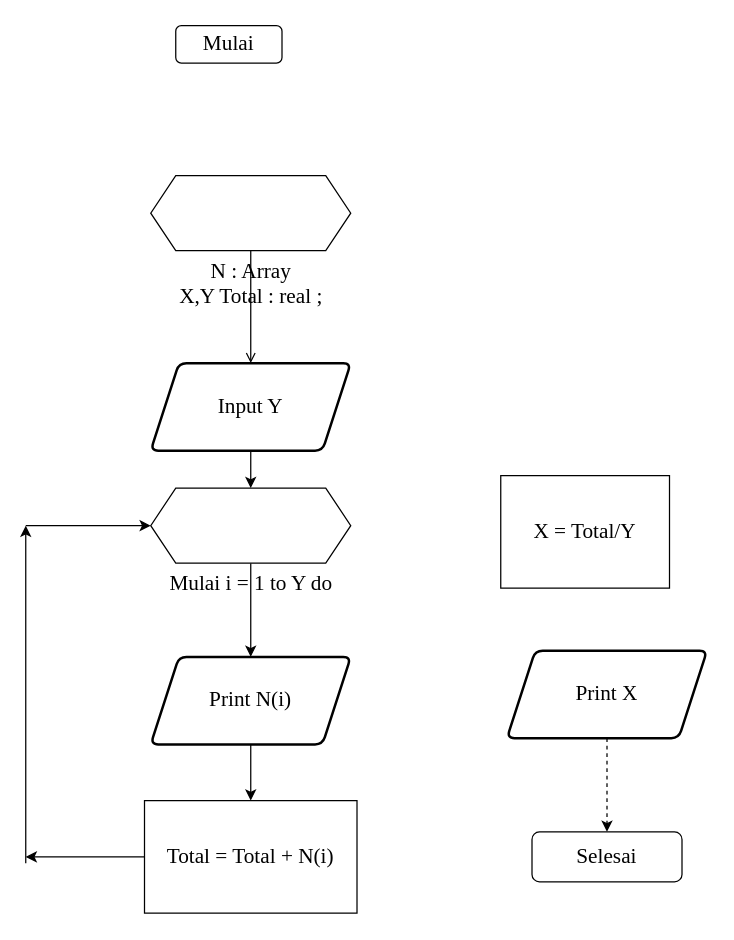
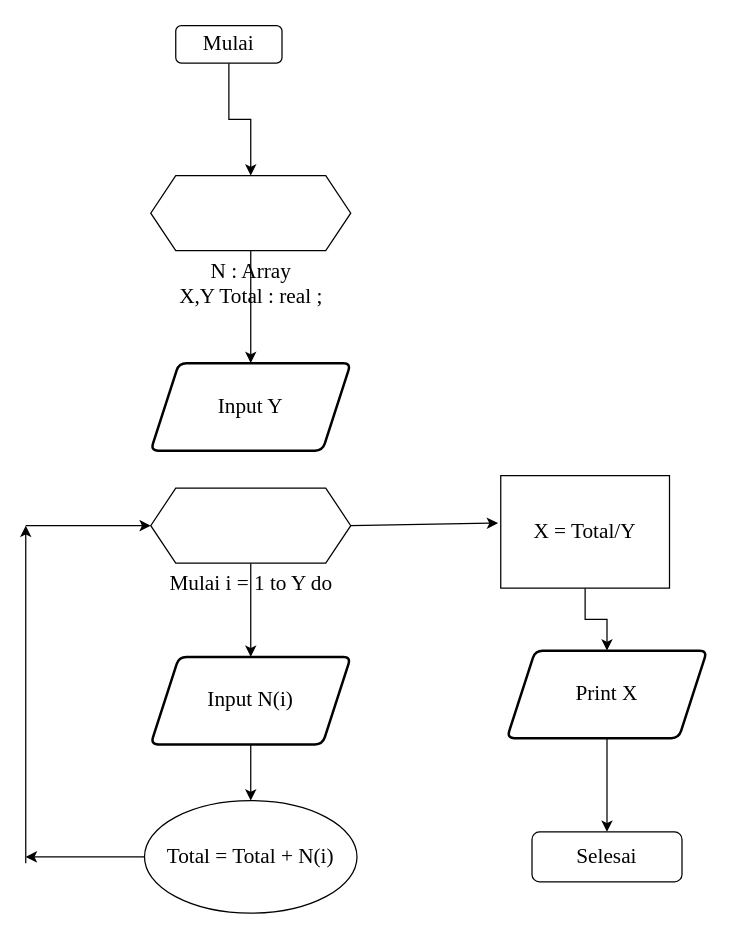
edge "Mulai" -> "N : Array X,Y Total : real ;": added
edge "N : Array X,Y Total : real ;" -> "Input Y": arrowhead open -> classic
edge "Input Y" -> "Mulai i = 1 to Y do": removed
edge "Mulai i = 1 to Y do" -> "X = Total/Y": added
edge "X = Total/Y" -> "Print X": added
node "Print N(i)": label "Print N(i)" -> "Input N(i)"
edge "Print X" -> "Selesai": style dashed -> solid
node "Total = Total + N(i)": shape rectangle -> ellipse
